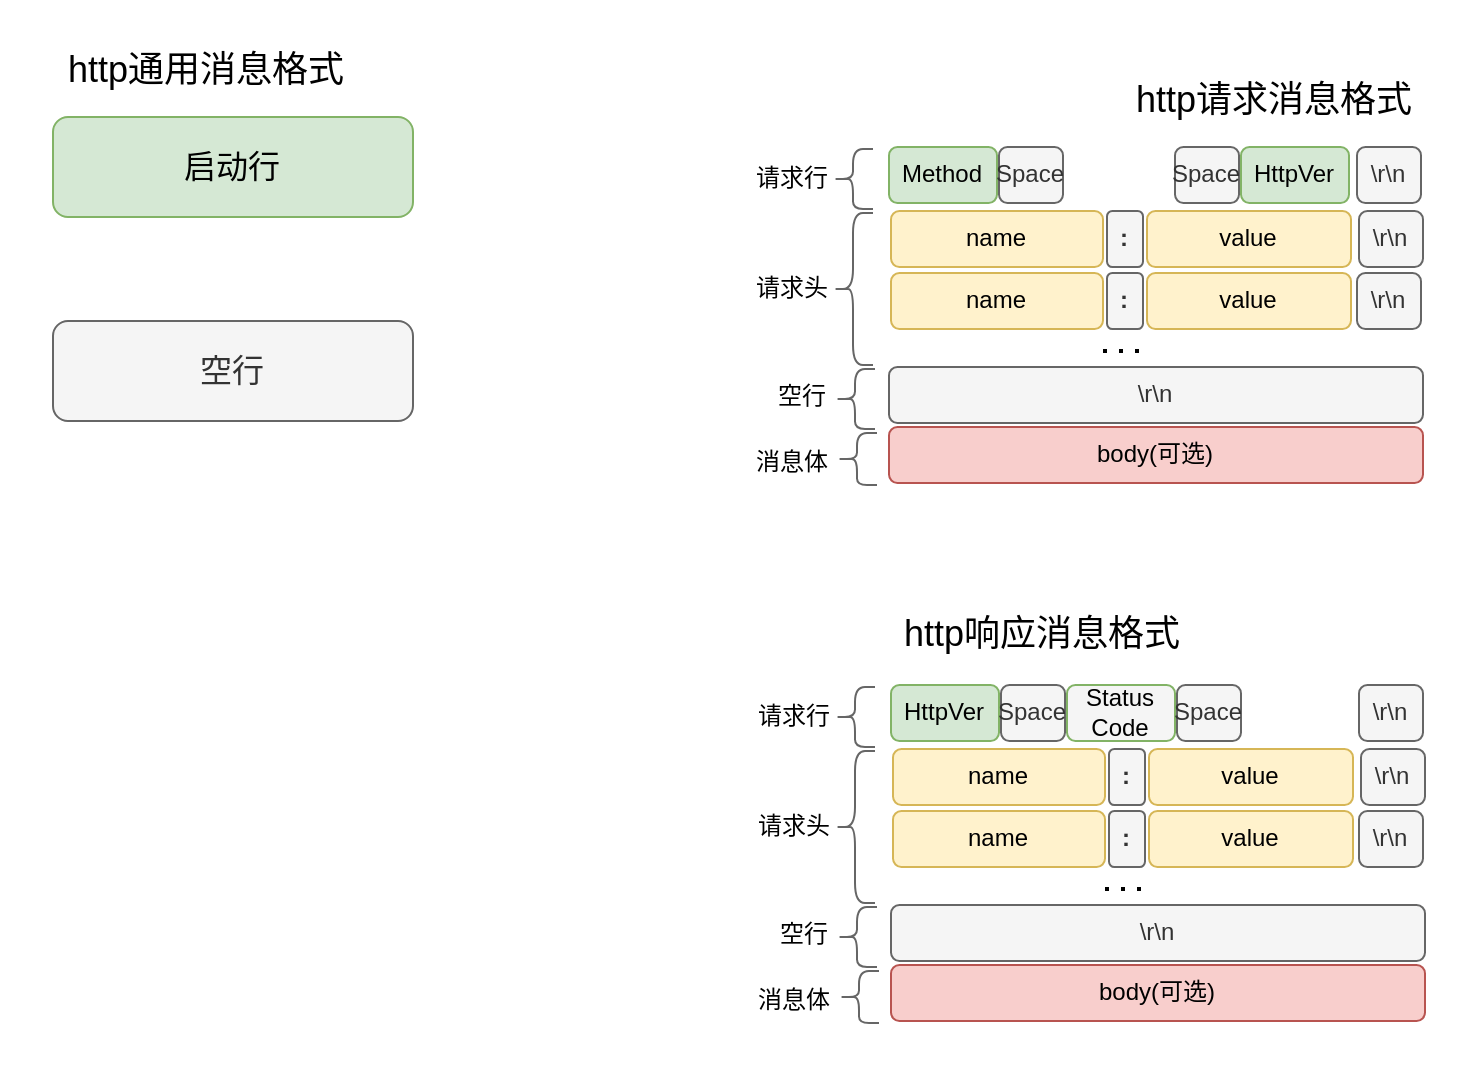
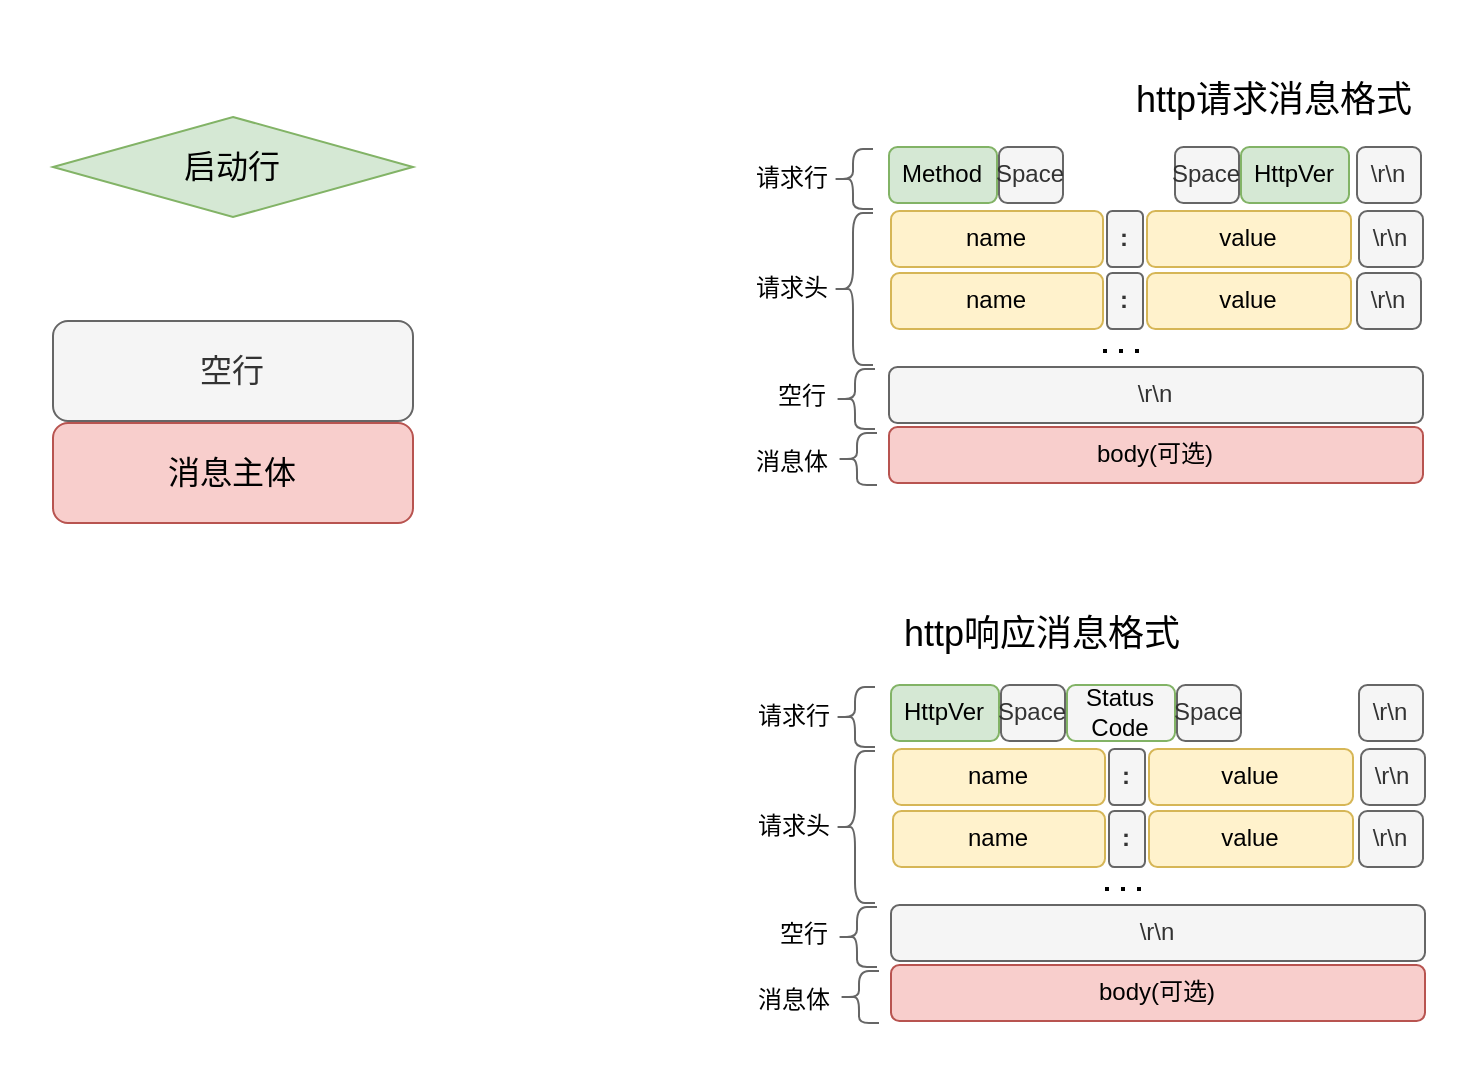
node "http通用消息格式": removed
node "启动行": shape rounded rectangle -> diamond
node "消息主体": added
